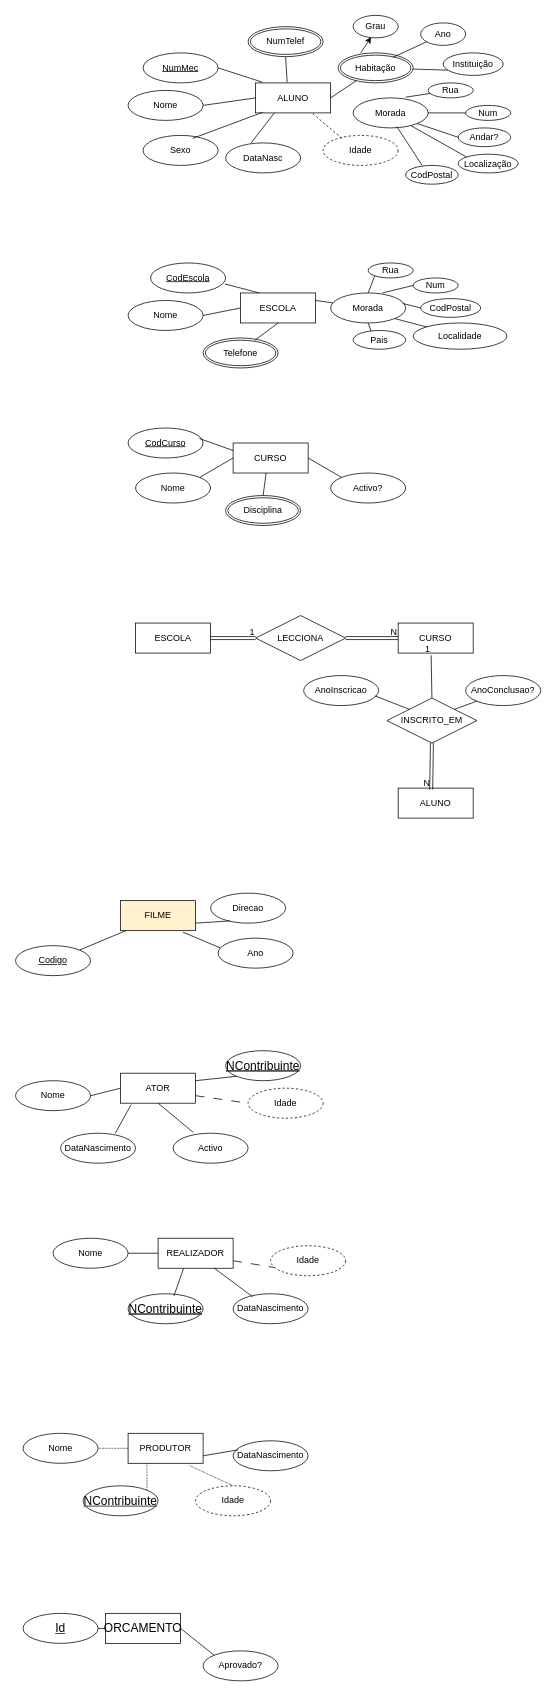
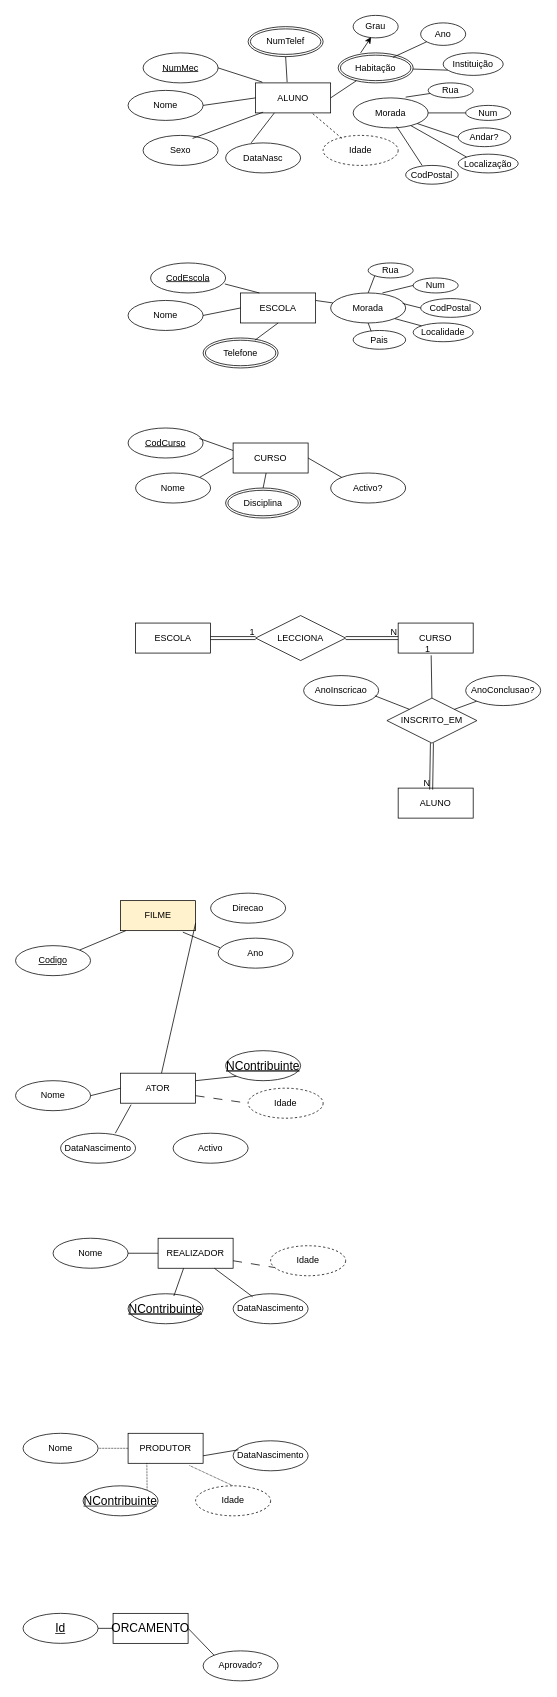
node "Localidade": size 94x26 -> 60x19
node "Disciplina": moved (263, 510) -> (263, 503)
edge "Direcao" -- "FILME": now "ATOR" -- "FILME"
edge "ATOR" -- "Activo": removed
node "ORCAMENTO": moved (143, 1628) -> (150, 1628)
